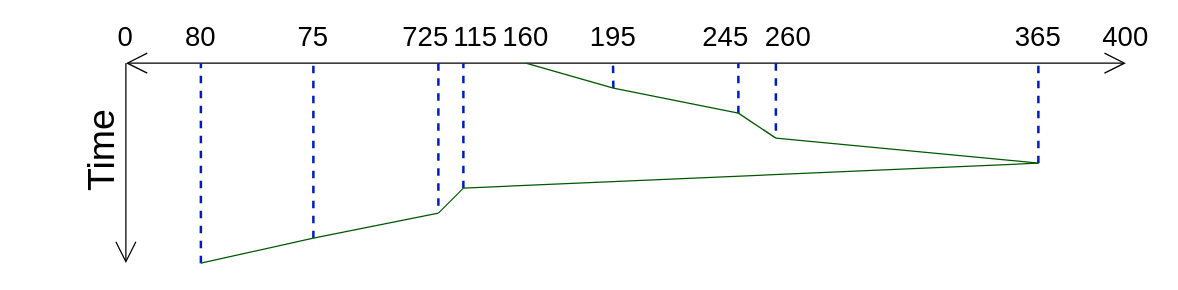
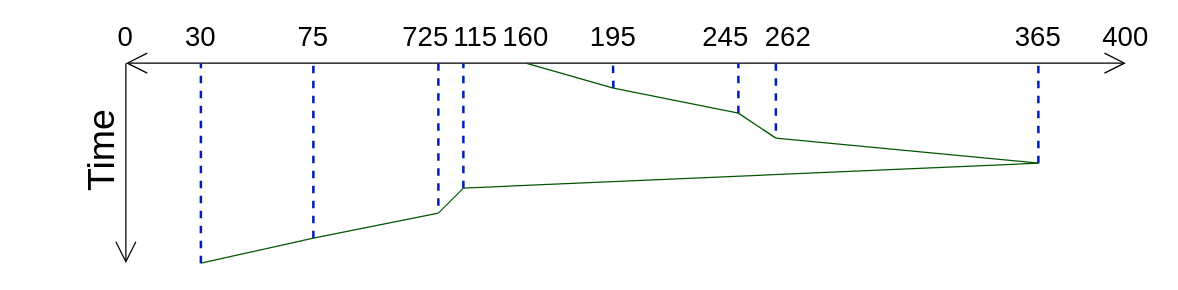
node "80": label "80" -> "30"
node "260": label "260" -> "262"
